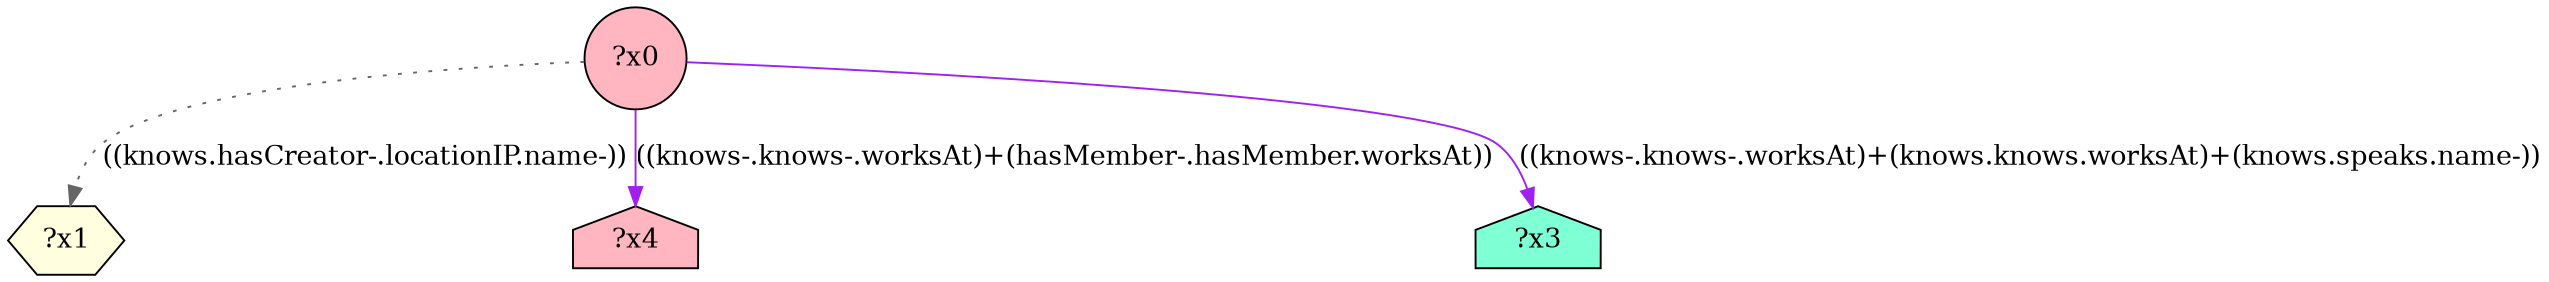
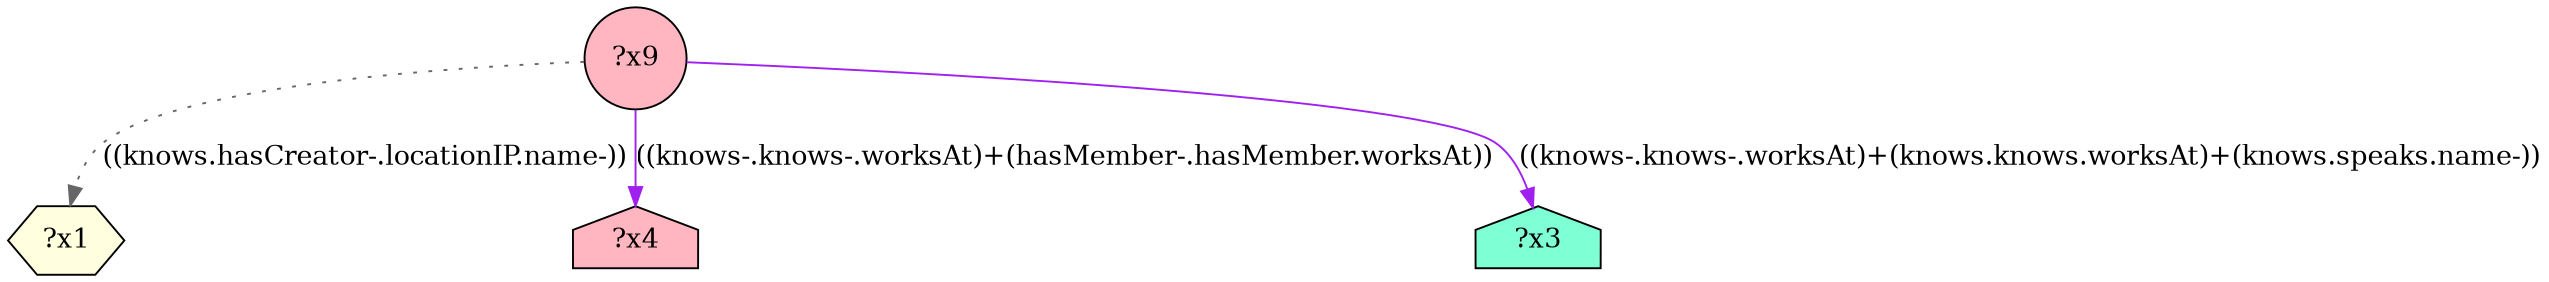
node "?x0": label "?x0" -> "?x9"
